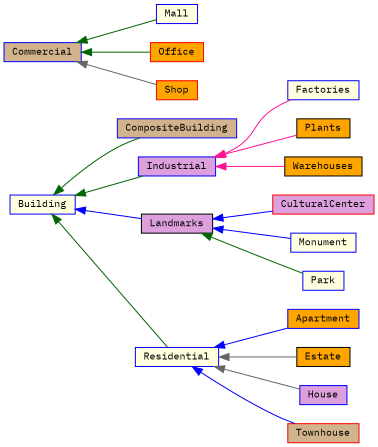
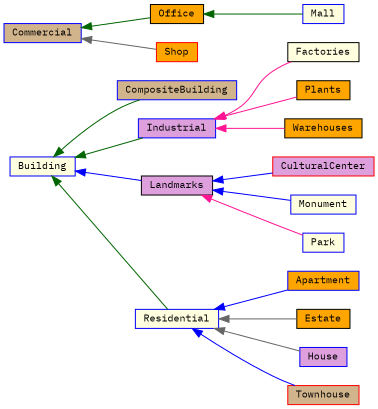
edge "Mall" -> "Commercial": now "Mall" -> "Office"
node "Office": color red -> black
node "Factories": color blue -> black
edge "Park" -> "Landmarks": color darkgreen -> deeppink
